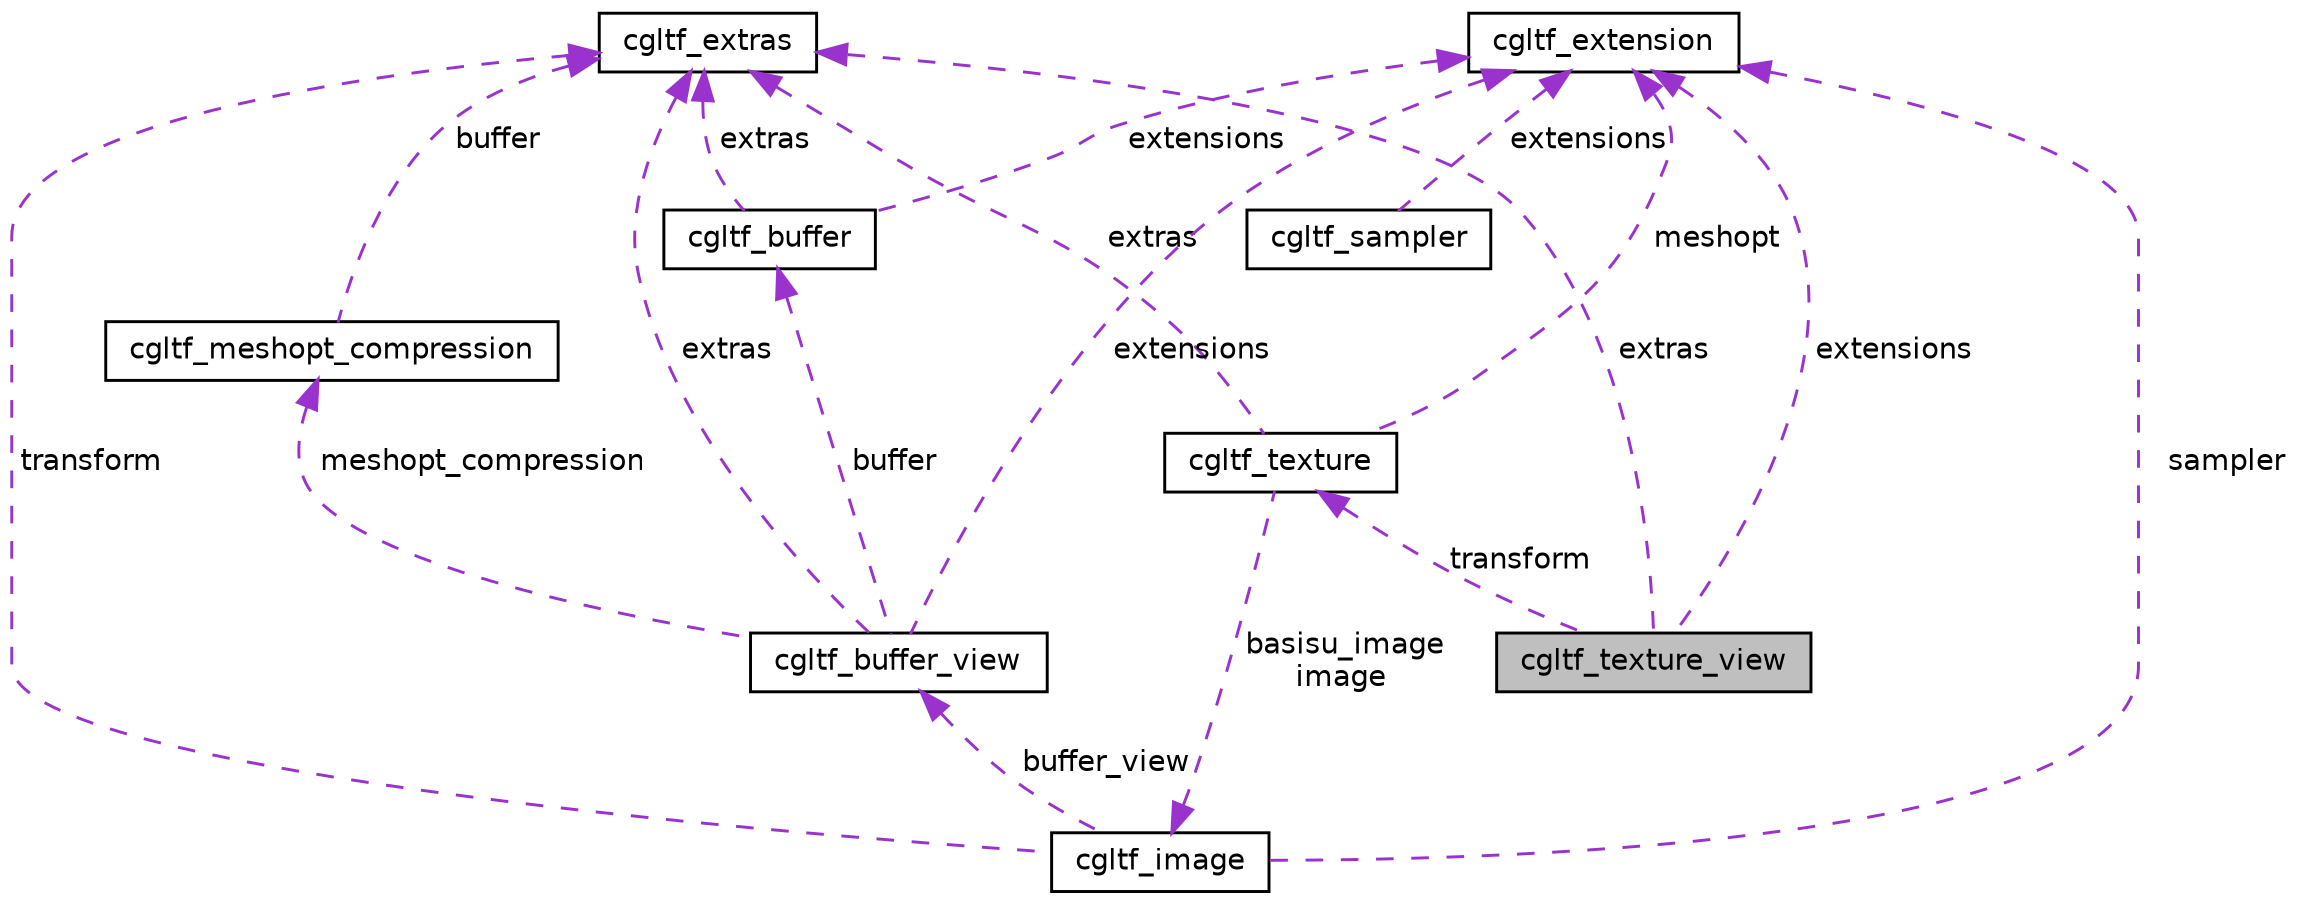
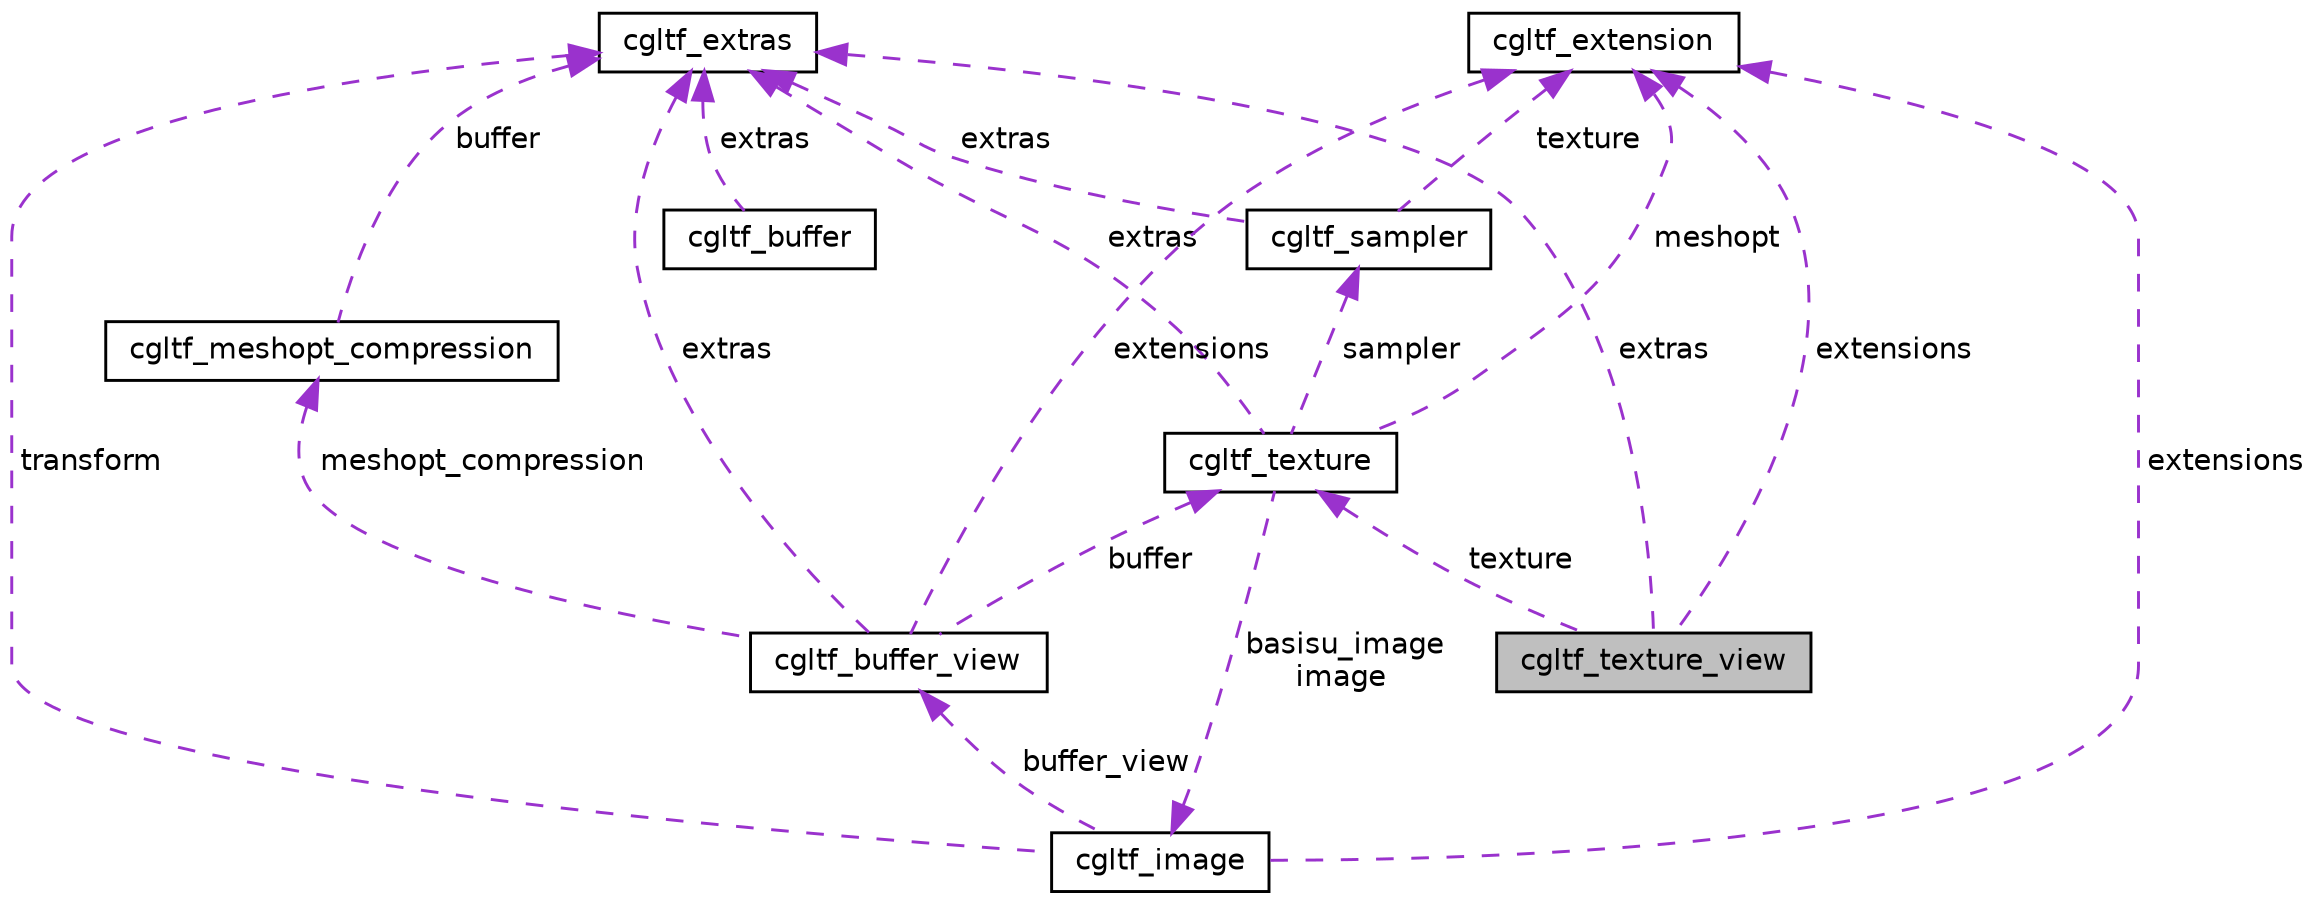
edge "cgltf_buffer" -> "cgltf_extension": removed, label "extensions"
edge "cgltf_sampler" -> "cgltf_extension": label " extensions" -> " texture"
edge "cgltf_sampler" -> "cgltf_extras": added, label "extras"
edge "cgltf_texture" -> "cgltf_sampler": added, label "sampler"
edge "cgltf_image" -> "cgltf_extension": label " sampler" -> " extensions"
edge "cgltf_buffer_view" -> "cgltf_buffer": now "cgltf_buffer_view" -> "cgltf_texture"
edge "cgltf_texture_view" -> "cgltf_texture": label " transform" -> " texture"
